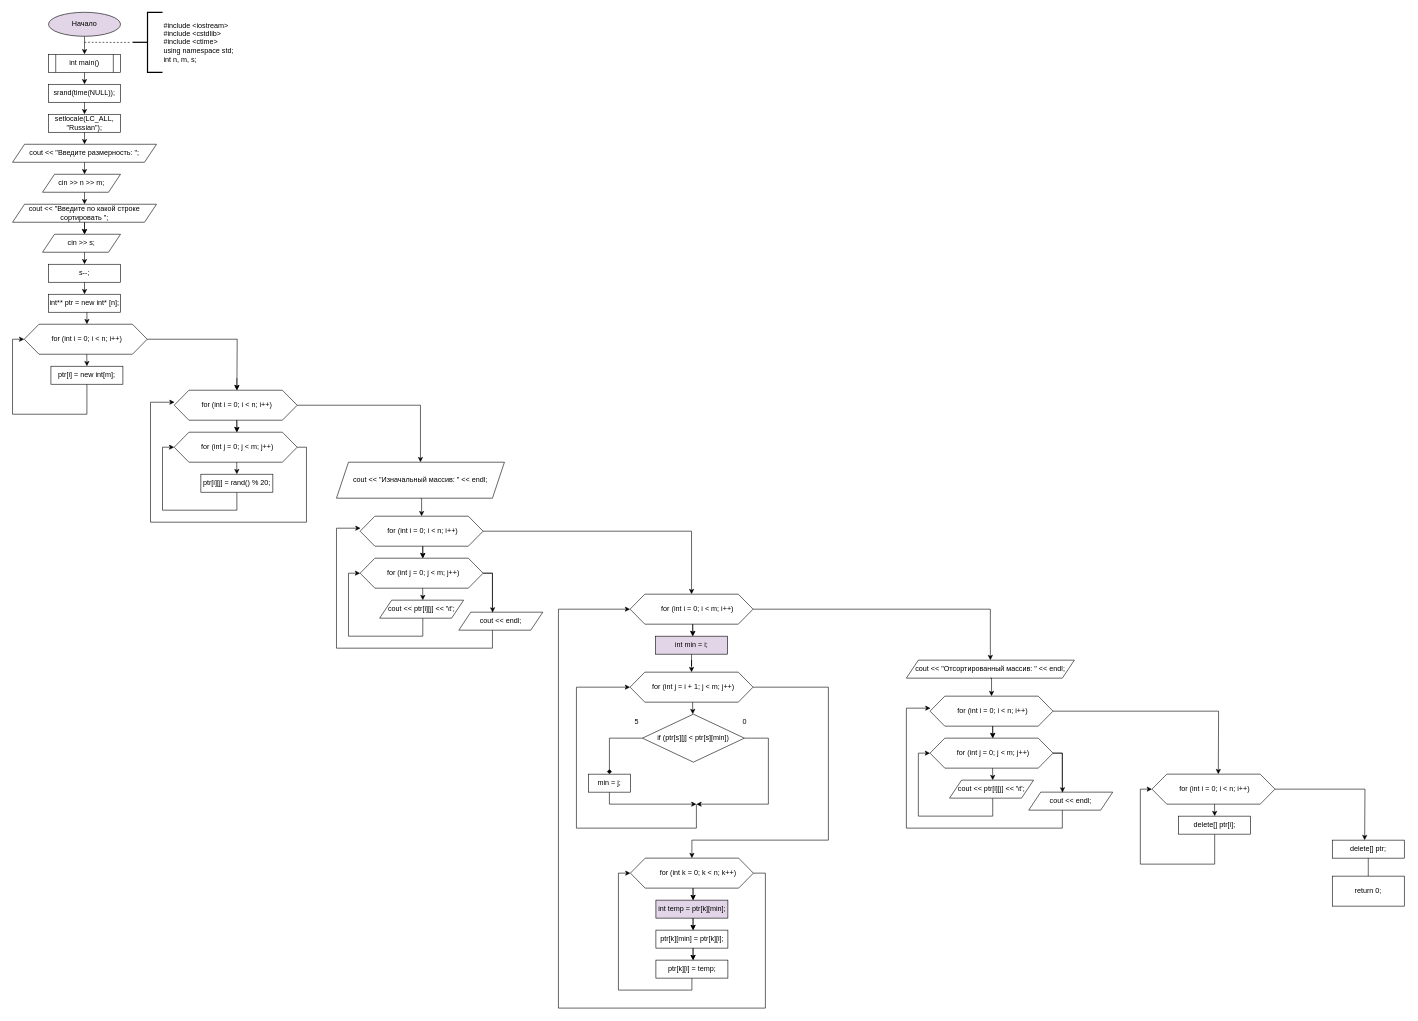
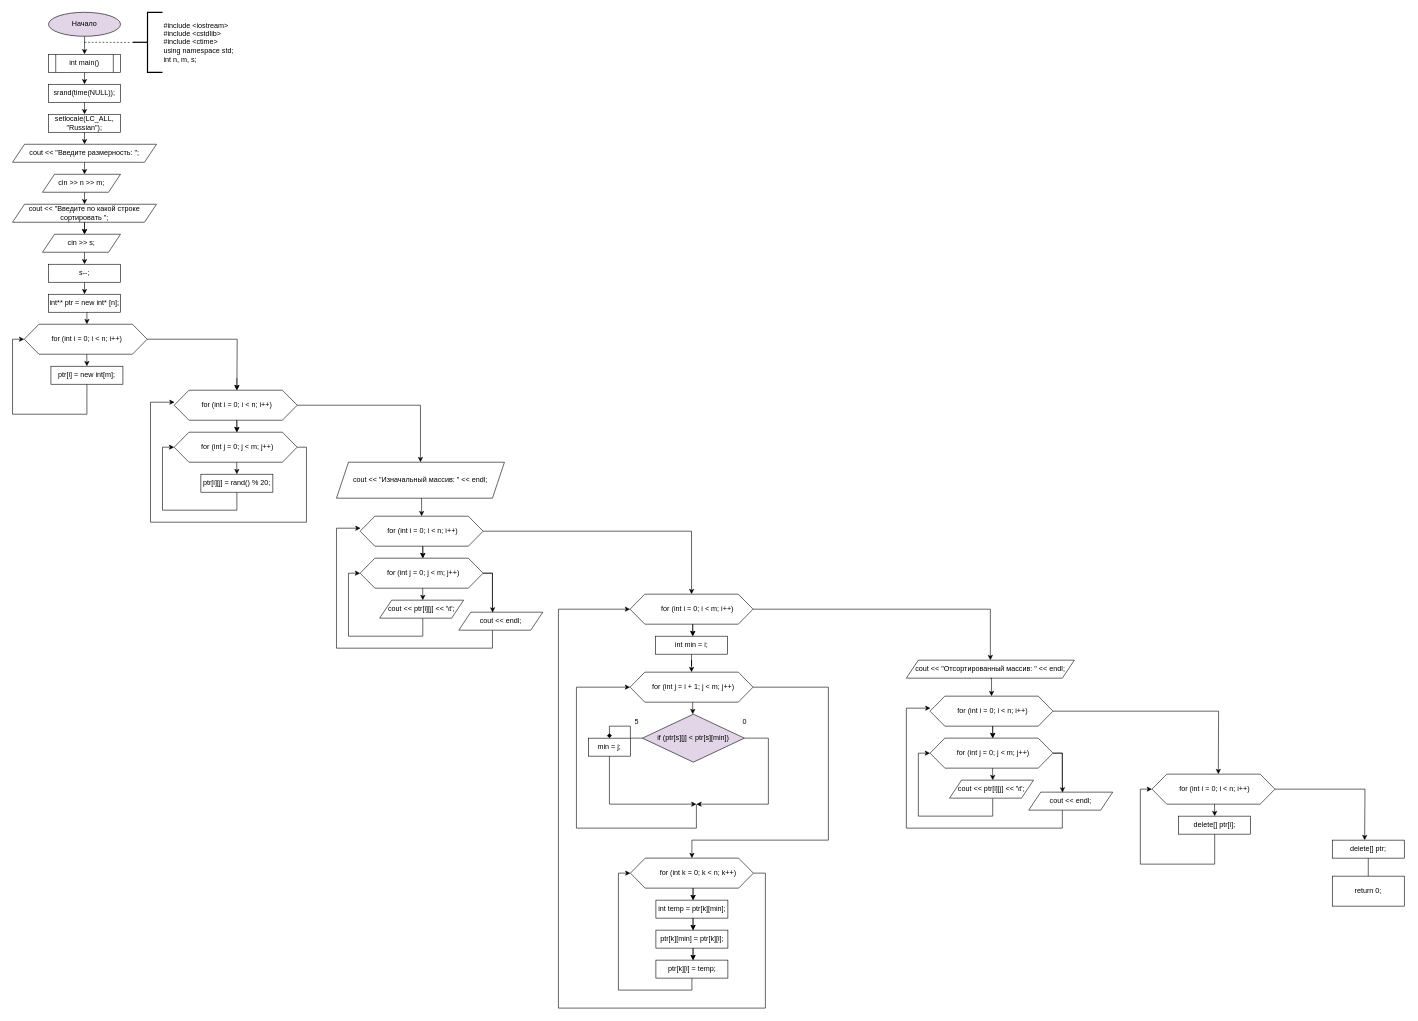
node "int min = i;": fillcolor #e1d5e7 -> #ffffff
node "if (ptr[s][j] < ptr[s][min])": fillcolor #ffffff -> #e1d5e7
node "min = j;": moved (609, 783) -> (609, 747)
node "int temp = ptr[k][min];": fillcolor #e1d5e7 -> #ffffff
